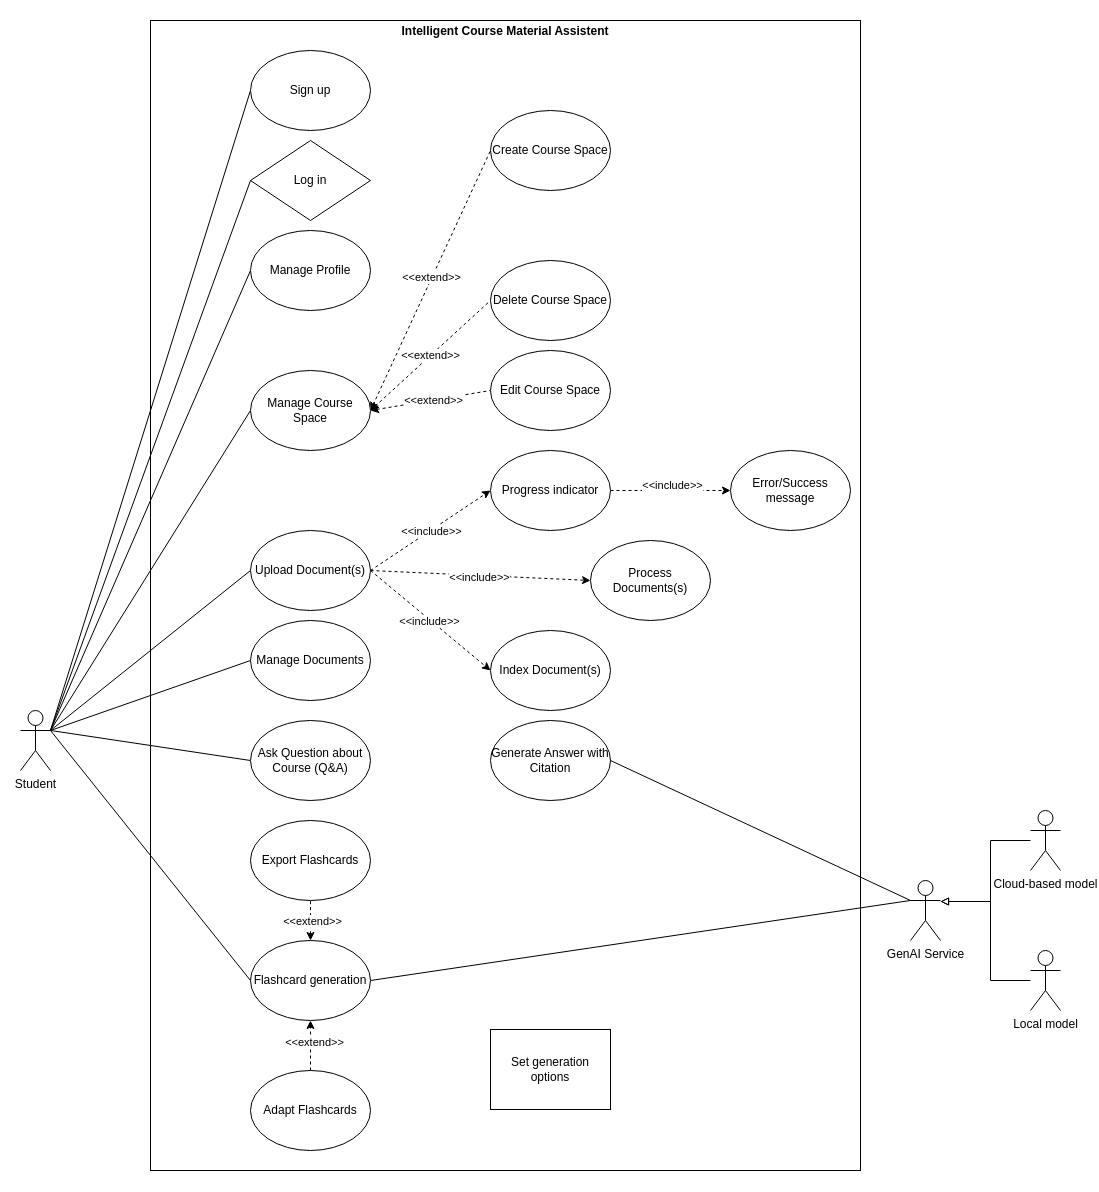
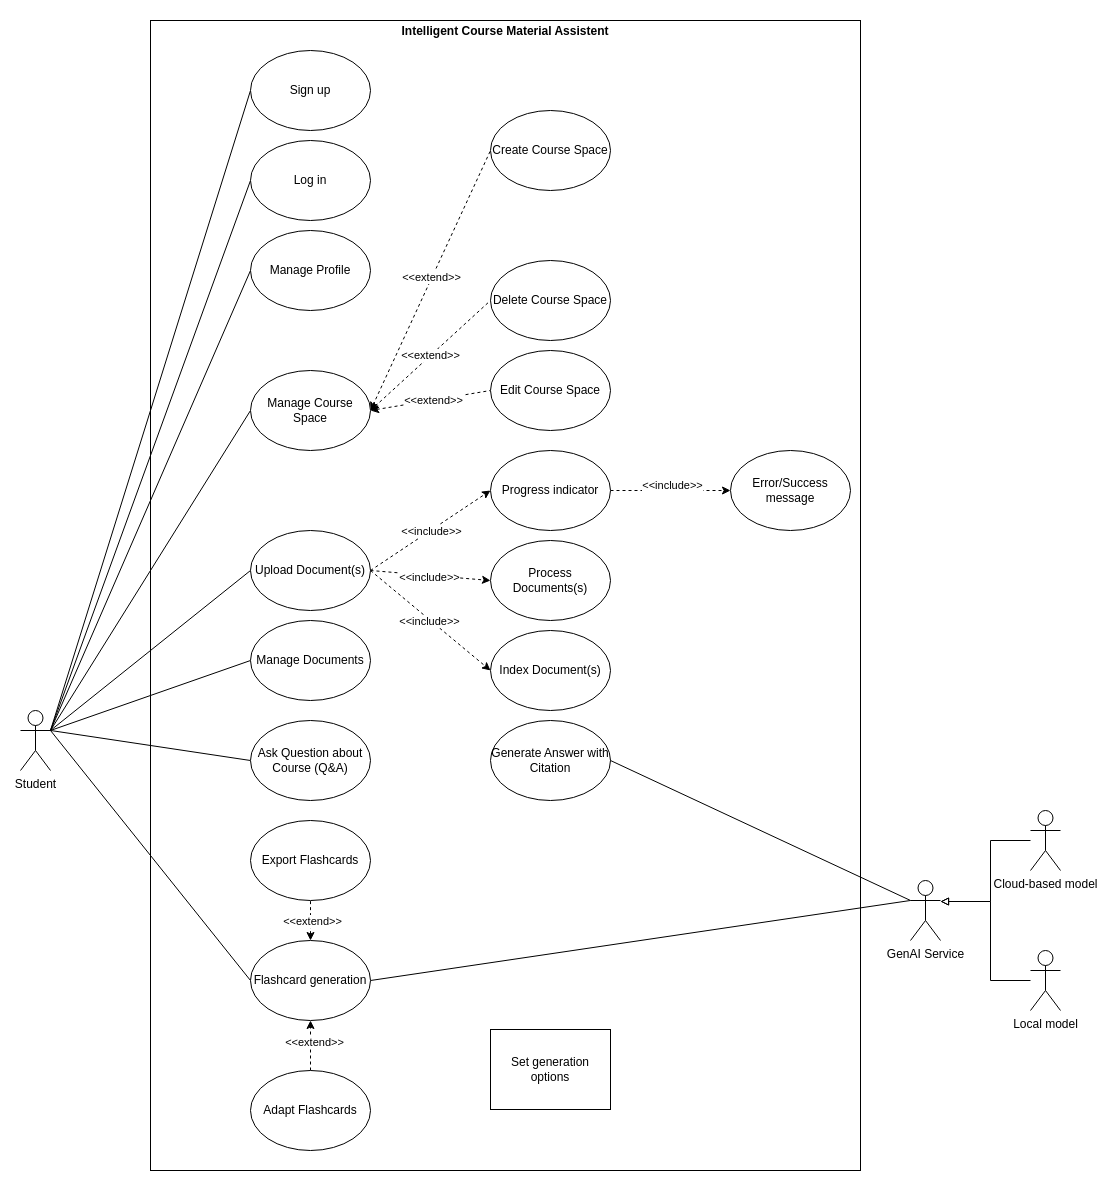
node "Log in": shape diamond -> ellipse
node "Process Documents(s)": moved (651, 581) -> (551, 581)
